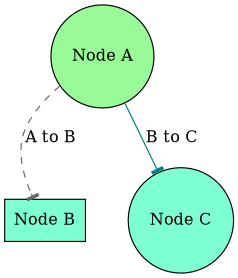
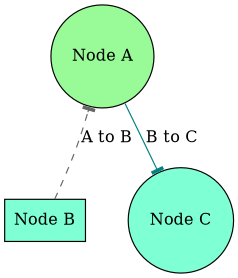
edge "Node A" -> "Node B": reversed
